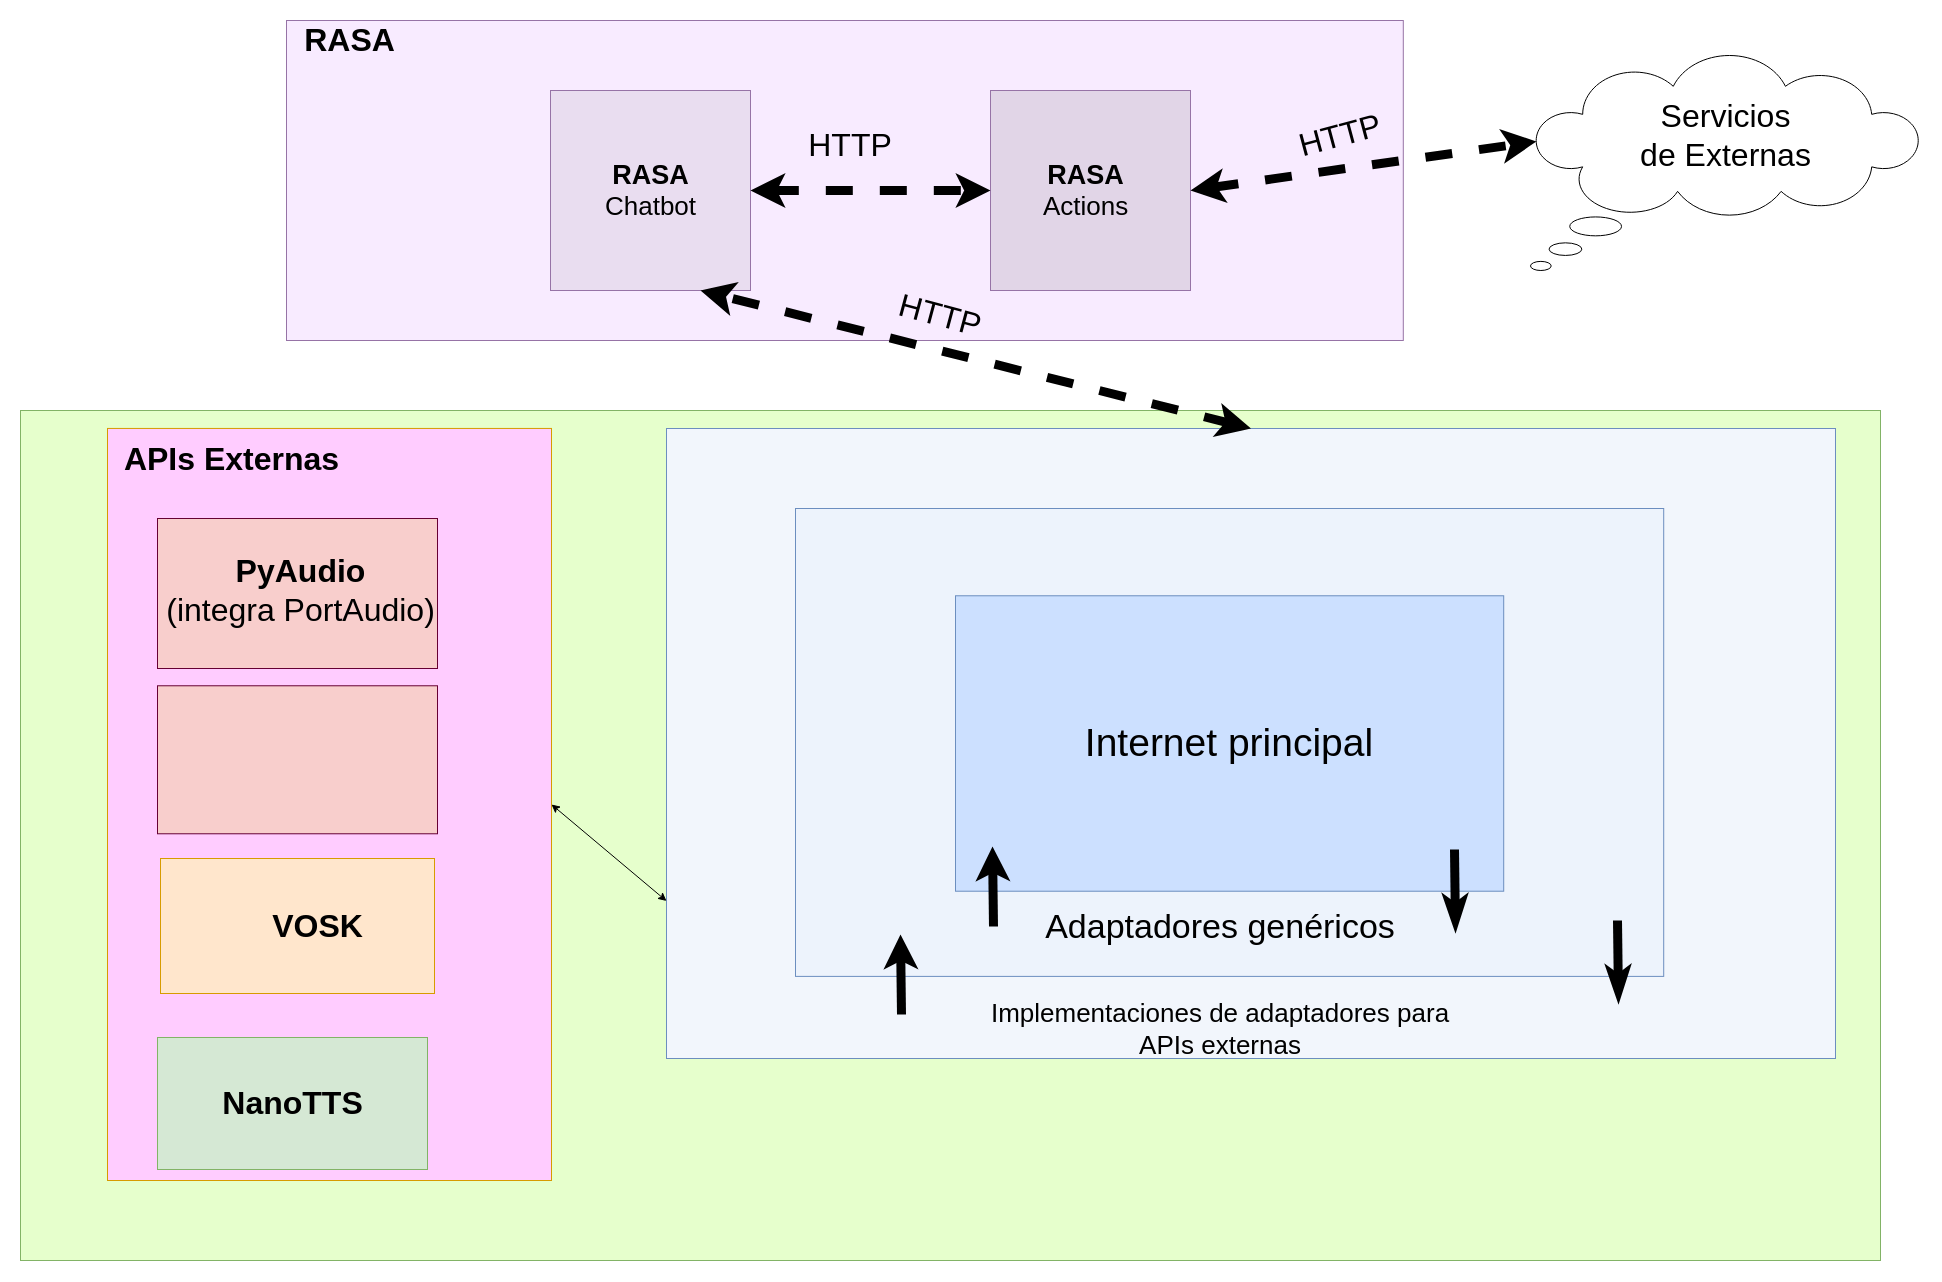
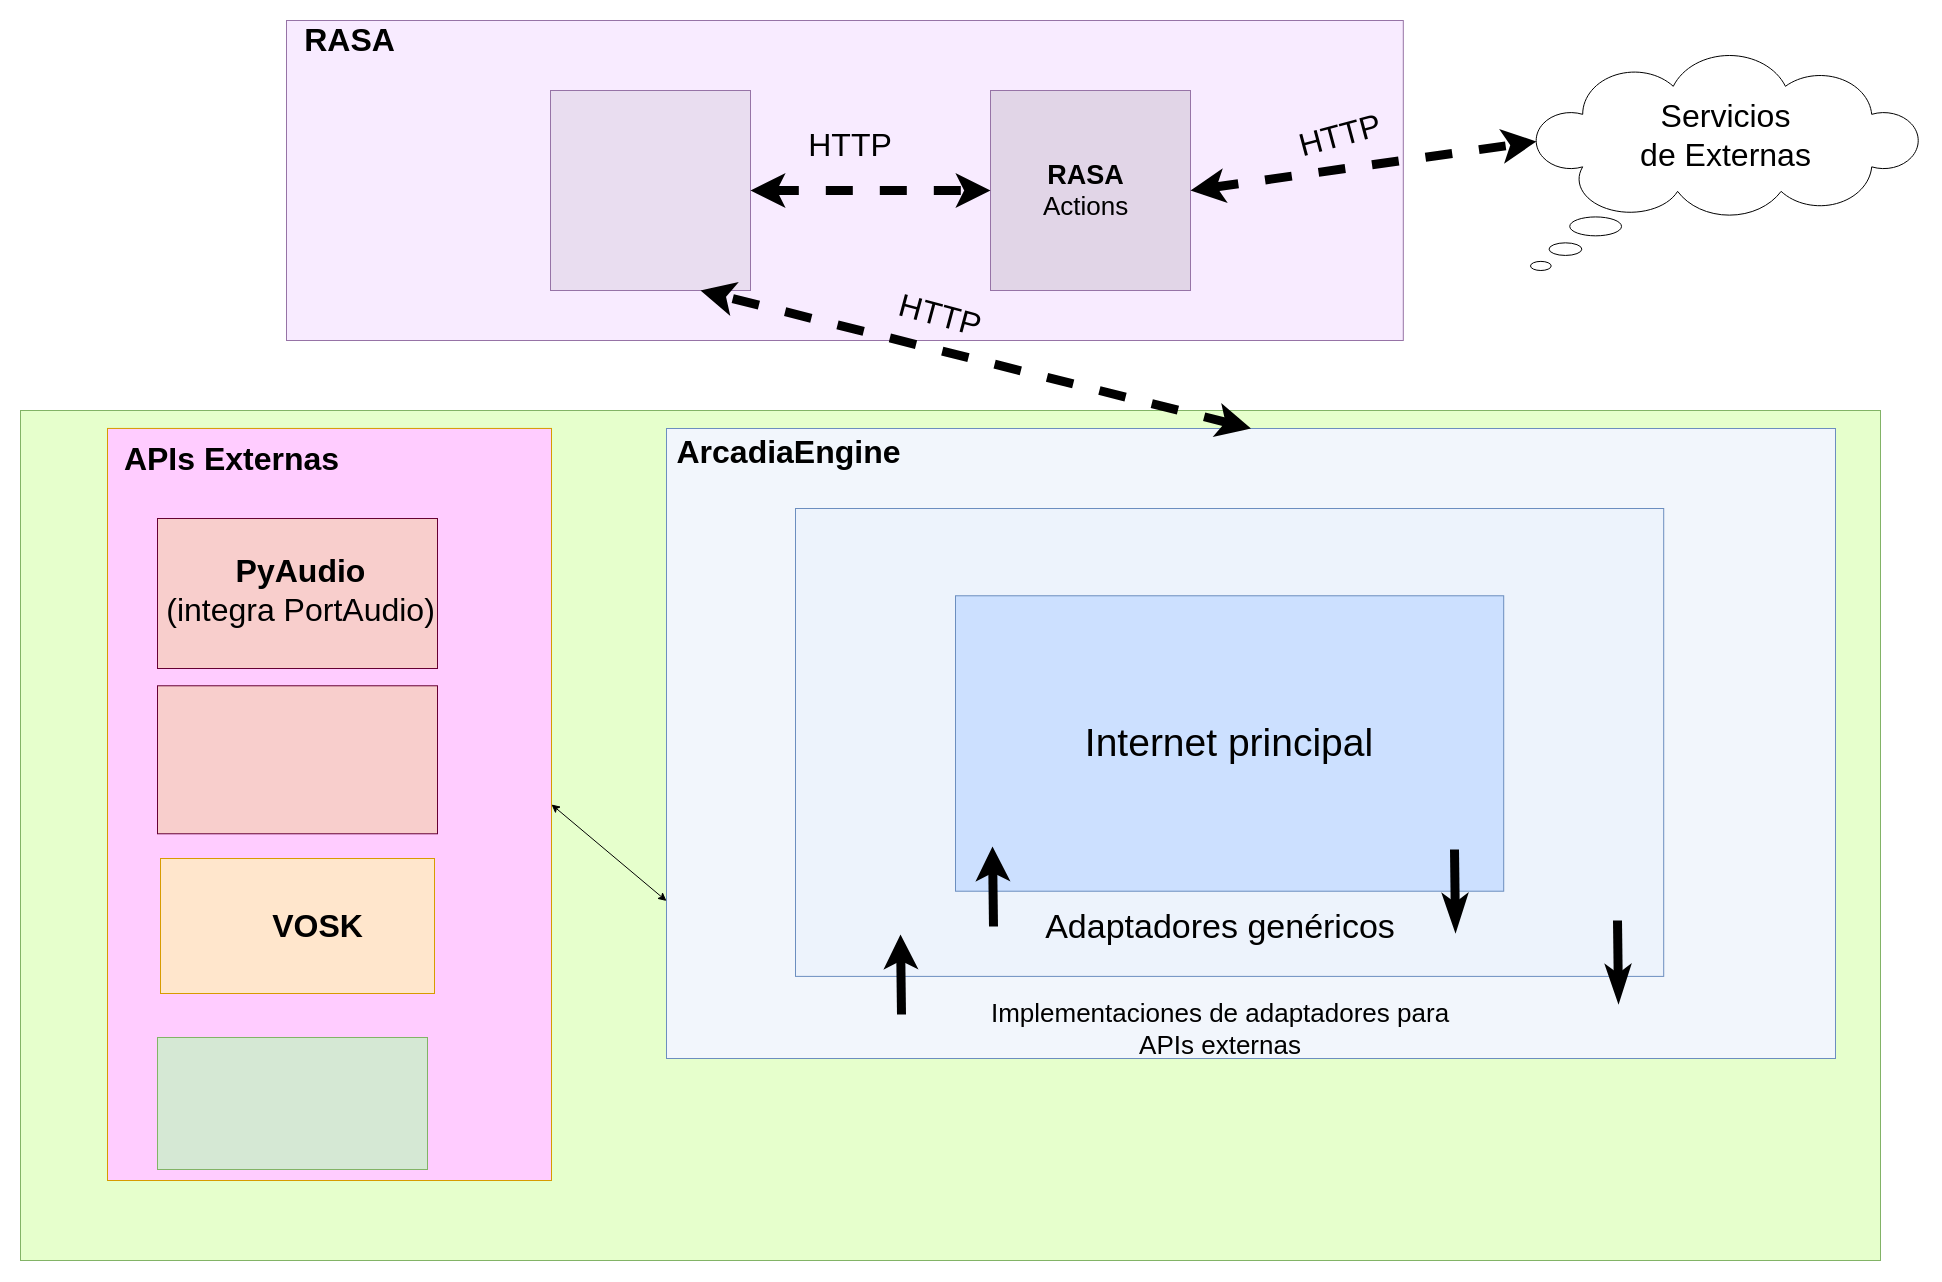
node "RASA Chatbot": removed
node "ArcadiaEngine": added
node "NanoTTS": removed
